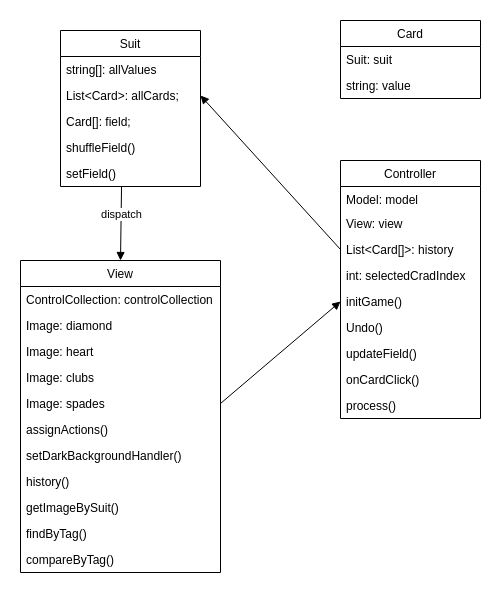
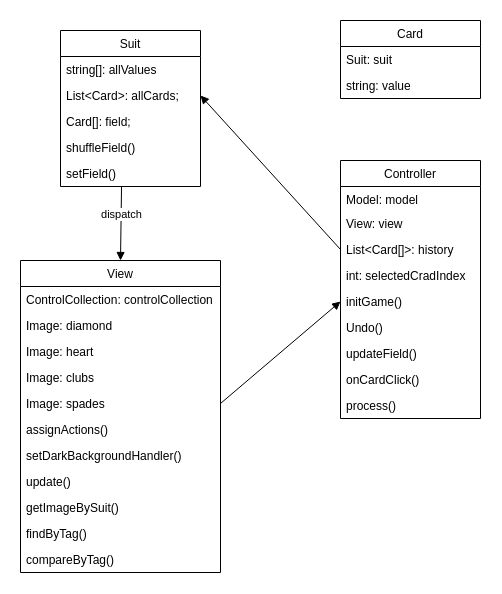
node "history()": label "history()" -> "update()"
